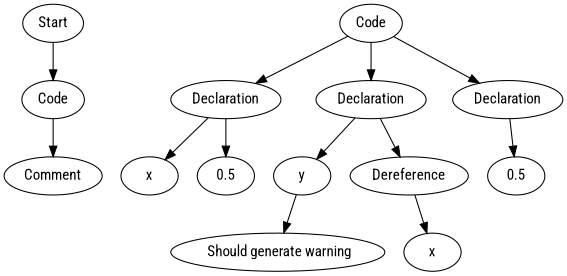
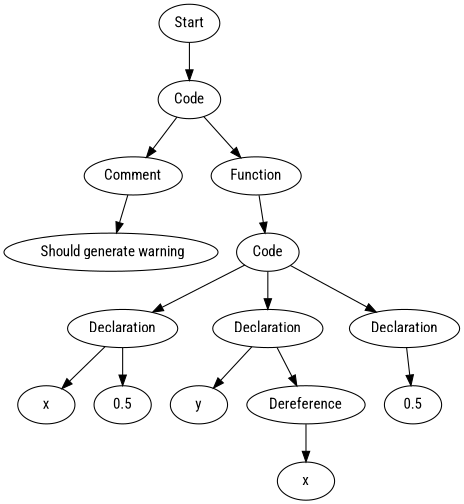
node "Function": added
edge "y" -> "Should generate warning": now "Comment" -> "Should generate warning"
